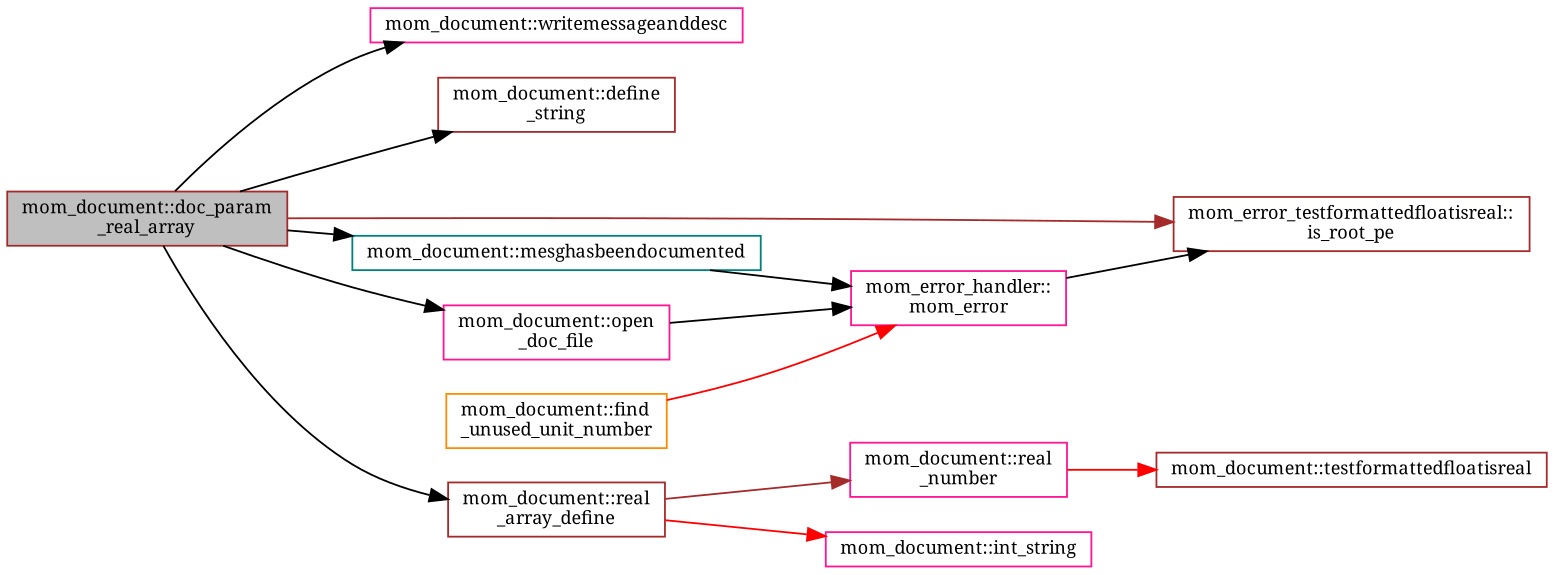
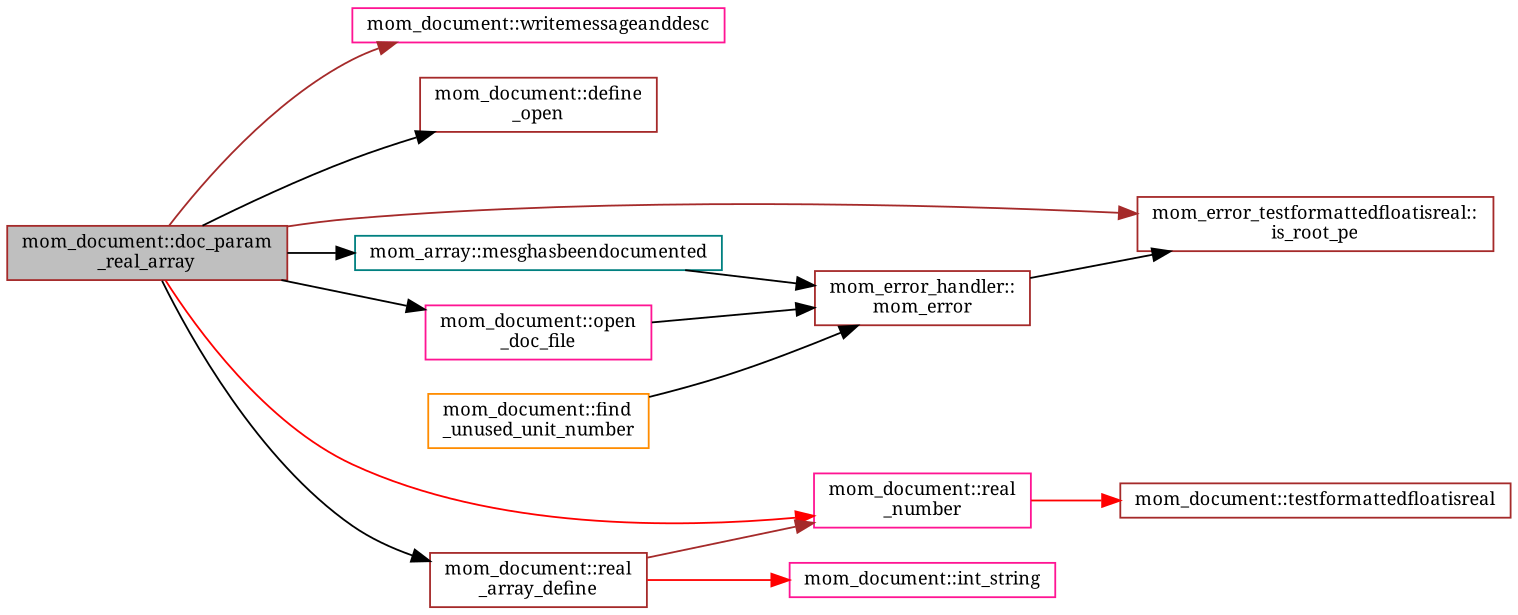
node "mom_document::define _string": label "mom_document::define _string" -> "mom_document::define _open"
edge "mom_document::doc_param _real_array" -> "mom_document::writemessageanddesc": color black -> brown
node "mom_document::mesghasbeendocumented": label "mom_document::mesghasbeendocumented" -> "mom_array::mesghasbeendocumented"
node "mom_error_handler:: mom_error": color deeppink -> brown
edge "mom_document::find _unused_unit_number" -> "mom_error_handler:: mom_error": color red -> black
edge "mom_document::doc_param _real_array" -> "mom_document::real _number": added
